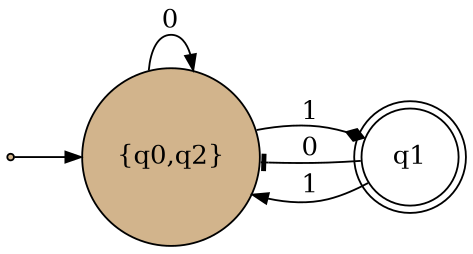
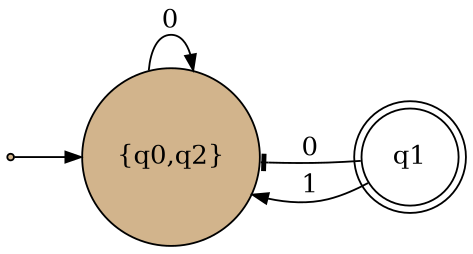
edge "{q0,q2}" -> "q1": removed, label "1"
